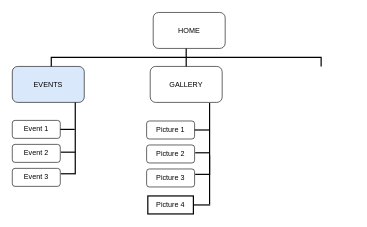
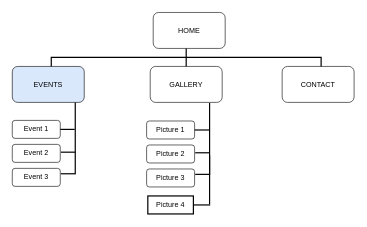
node "CONTACT": added
